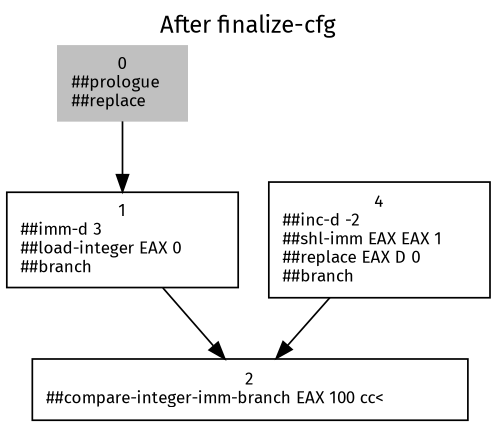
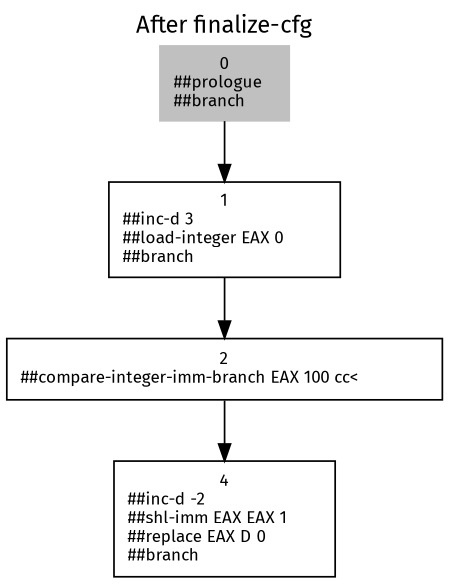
node "0 ##prologue ##replace": label "0 ##prologue ##replace" -> "0 ##prologue ##branch"
node "1 ##imm-d 3 ##load-integer EAX 0 ##branch": label "1 ##imm-d 3 ##load-integer EAX 0 ##branch" -> "1 ##inc-d 3 ##load-integer EAX 0 ##branch"
edge "4 ##inc-d -2 ##shl-imm EAX EAX 1 ##replace EAX D 0 ##branch" -> "2 ##compare-integer-imm-branch EAX 100 cc<": reversed
